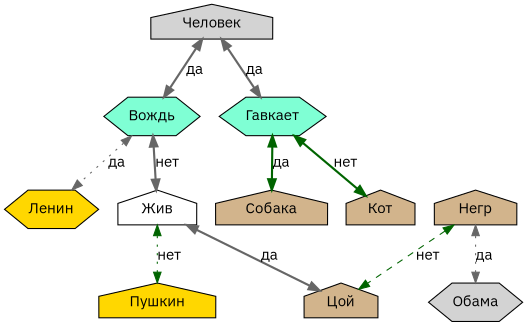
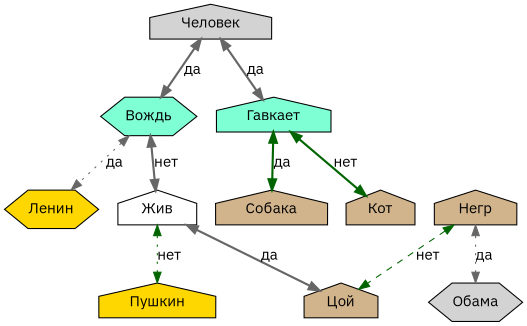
node "Гавкает": shape hexagon -> house
